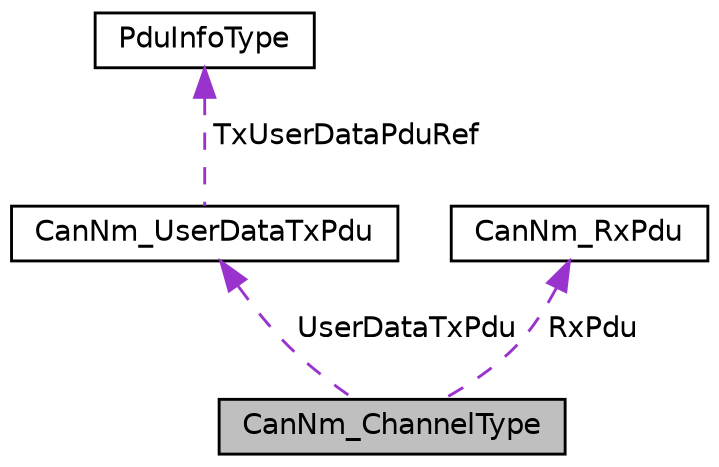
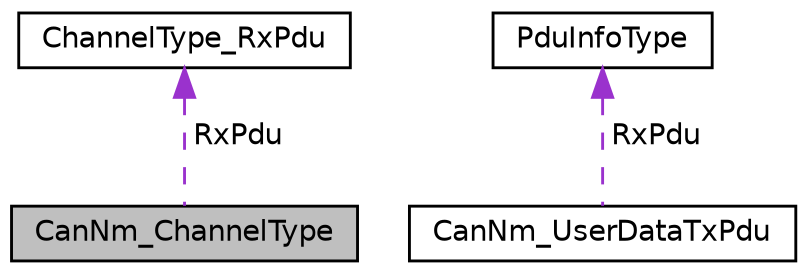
edge "CanNm_UserDataTxPdu" -> "PduInfoType": label " TxUserDataPduRef" -> " RxPdu"
node "CanNm_RxPdu": label "CanNm_RxPdu" -> "ChannelType_RxPdu"
edge "CanNm_ChannelType" -> "CanNm_UserDataTxPdu": removed, label "UserDataTxPdu"
